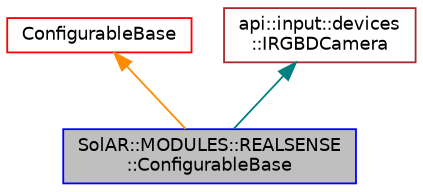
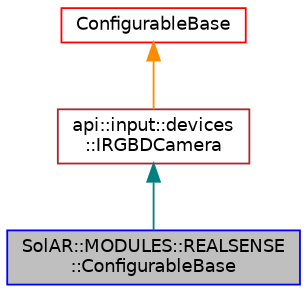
edge "SolAR::MODULES::REALSENSE ::ConfigurableBase" -> "ConfigurableBase": now "api::input::devices ::IRGBDCamera" -> "ConfigurableBase"
